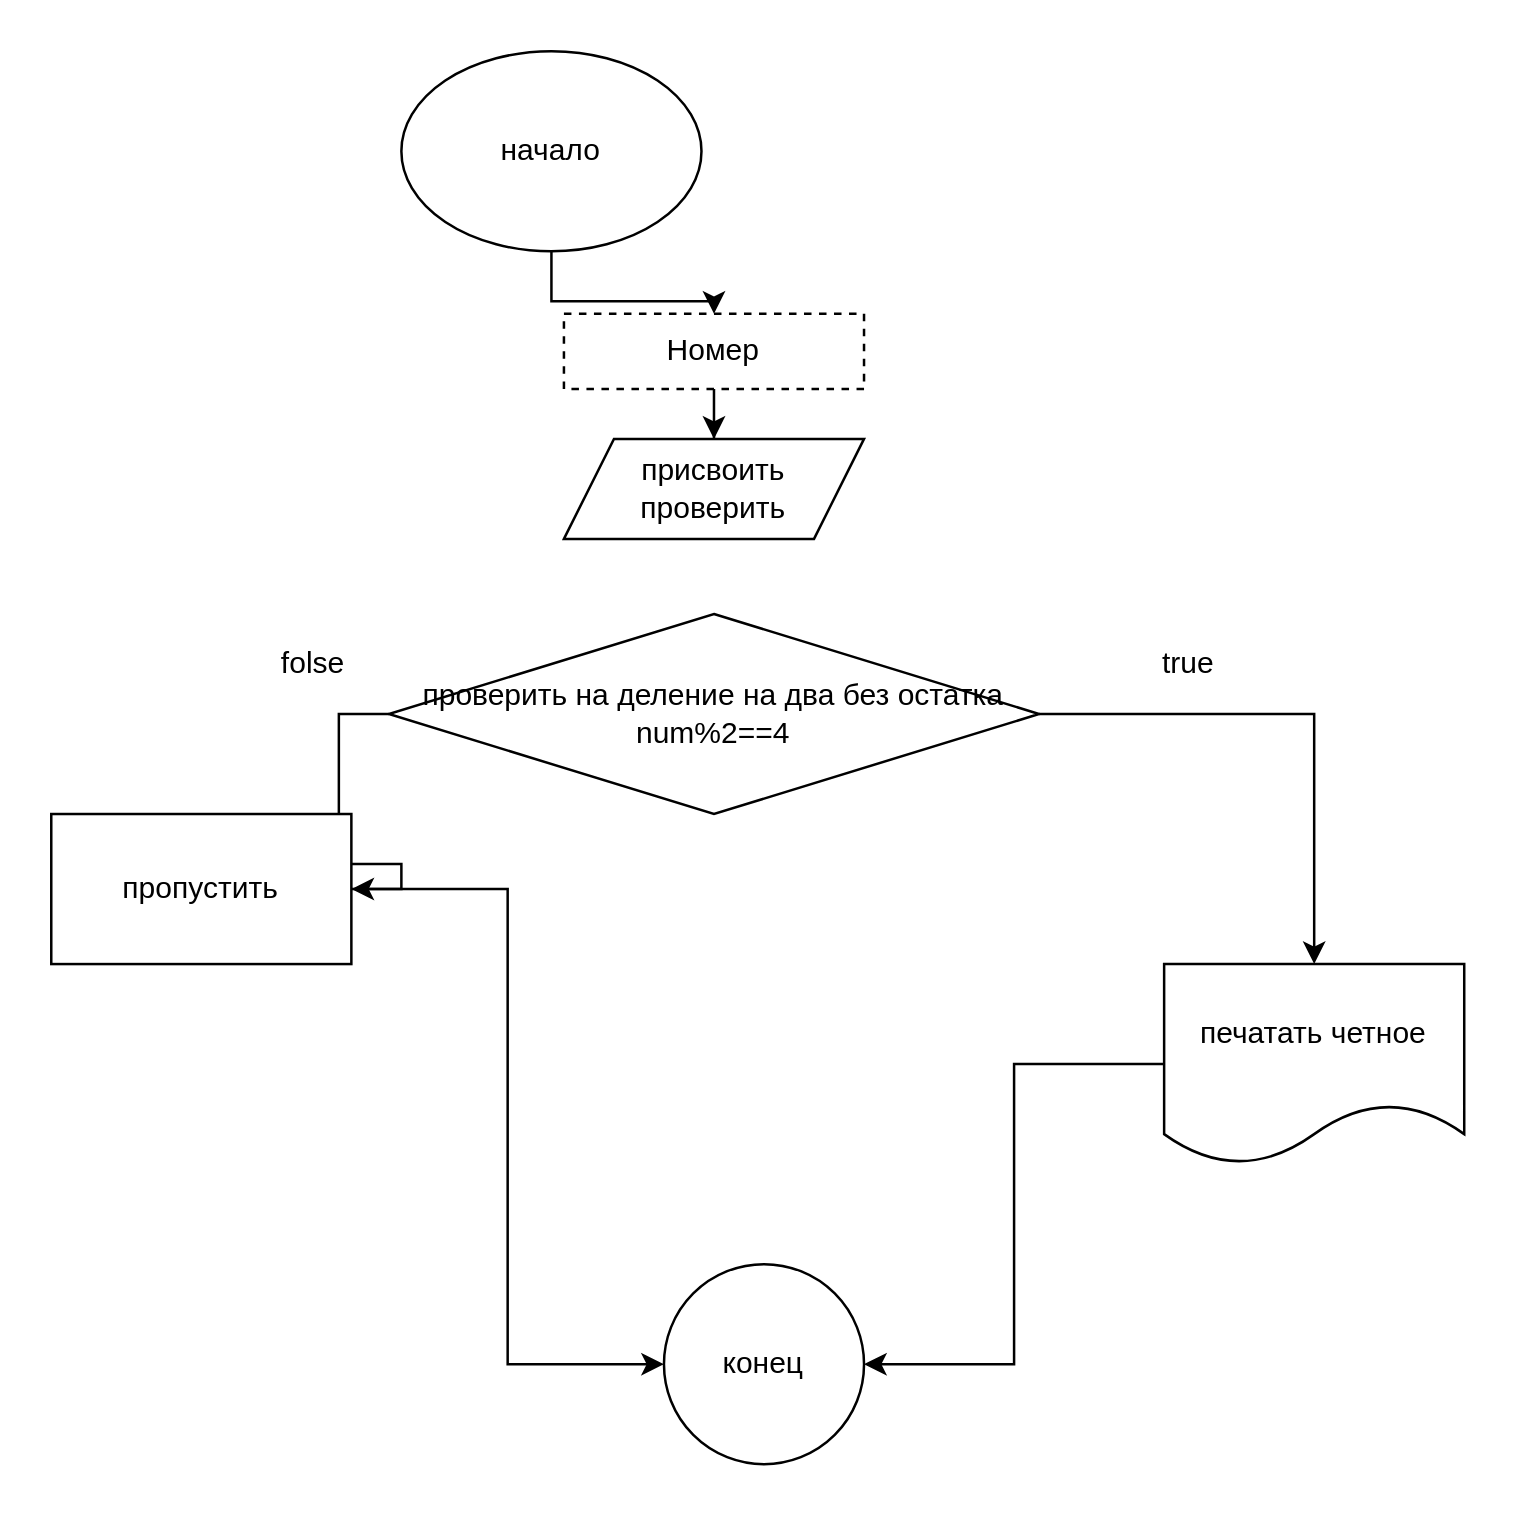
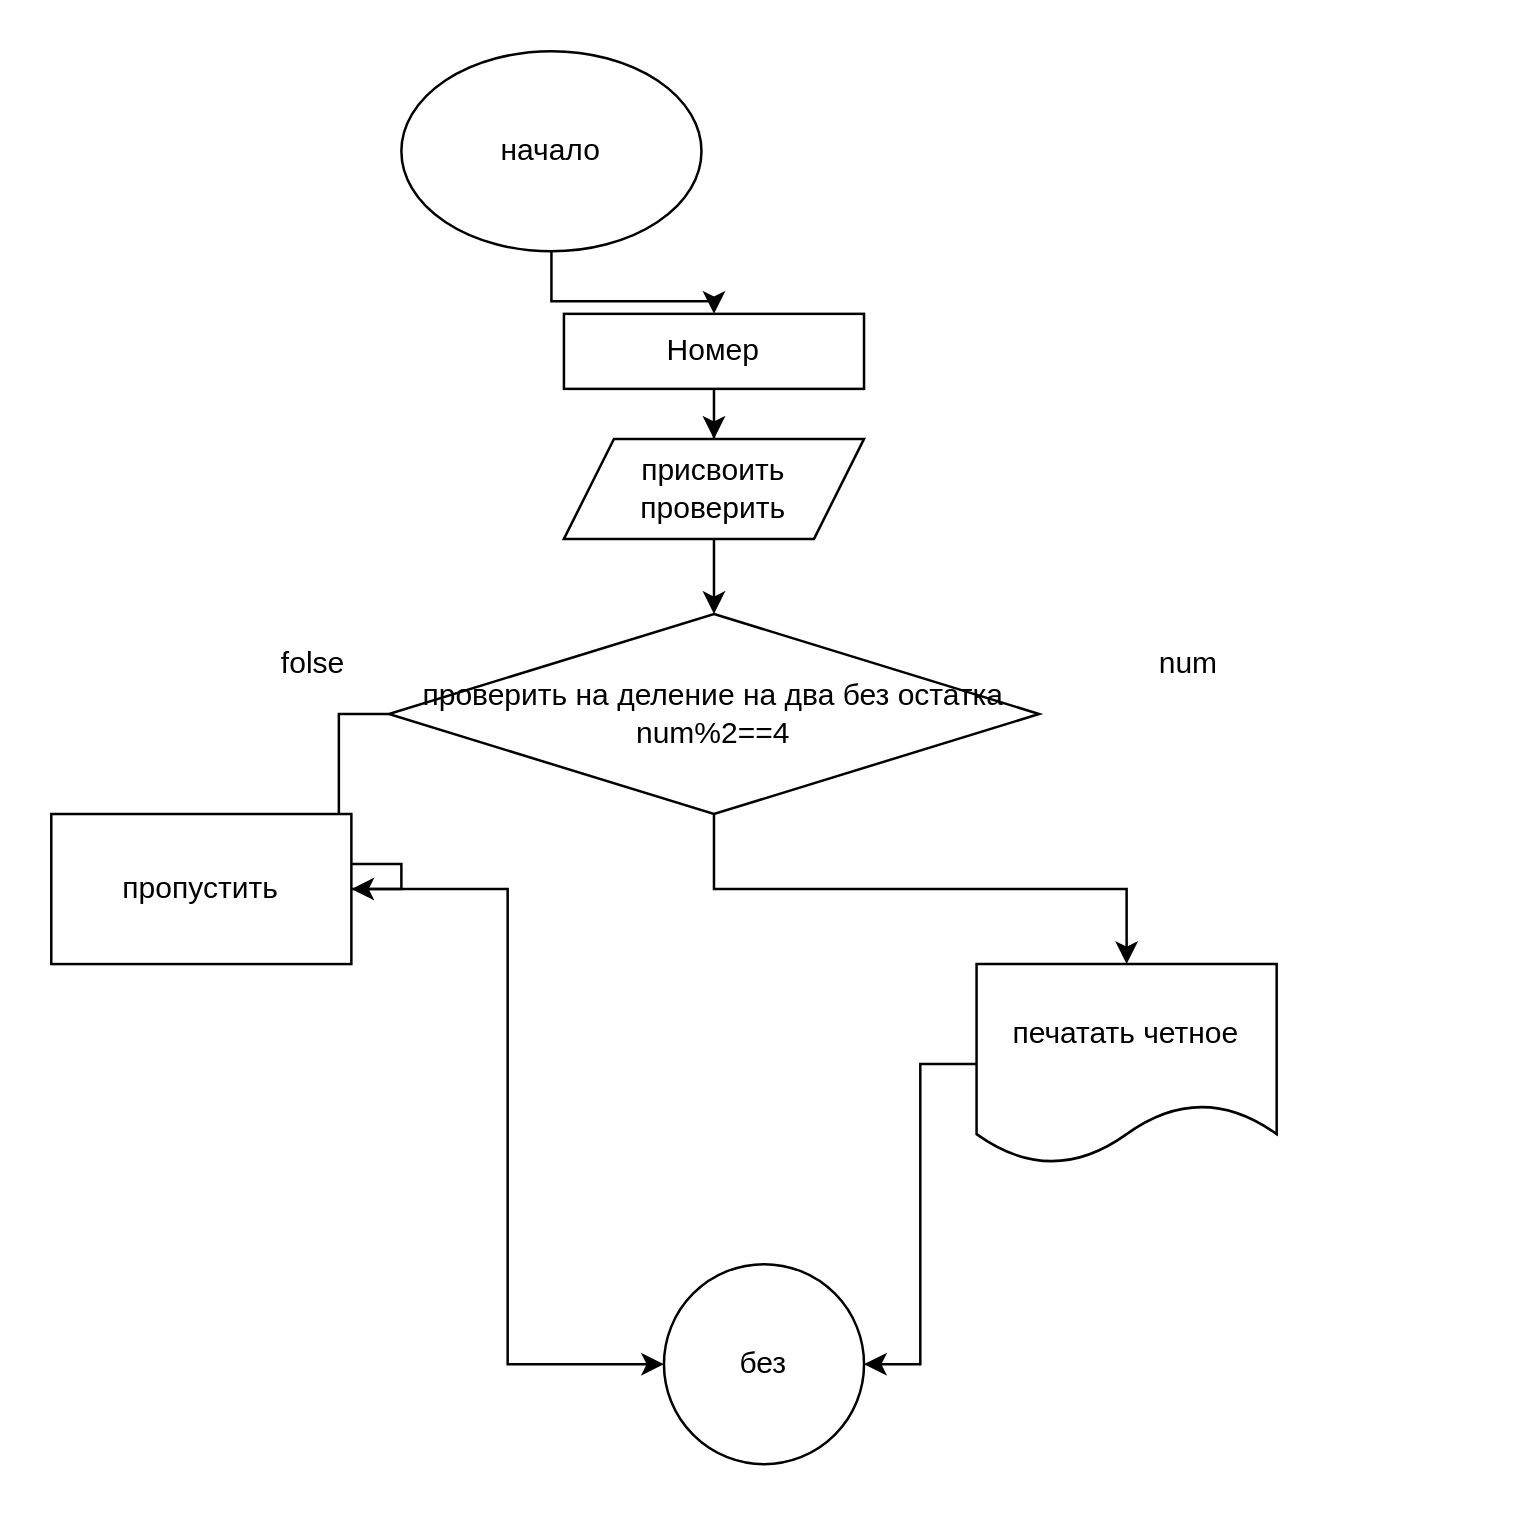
node "Номер": style dashed -> solid
edge "присвоить проверить" -> "проверить на деление на два без остатка num%2==4": added
node "true": label "true" -> "num"
node "печатать четное": moved (1314, 1064) -> (1126, 1064)
node "конец": label "конец" -> "без"
